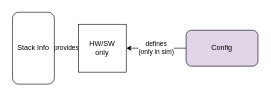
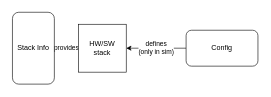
node "HW/SW only": label "HW/SW only" -> "HW/SW stack"
node "Config": fillcolor #e1d5e7 -> #ffffff
